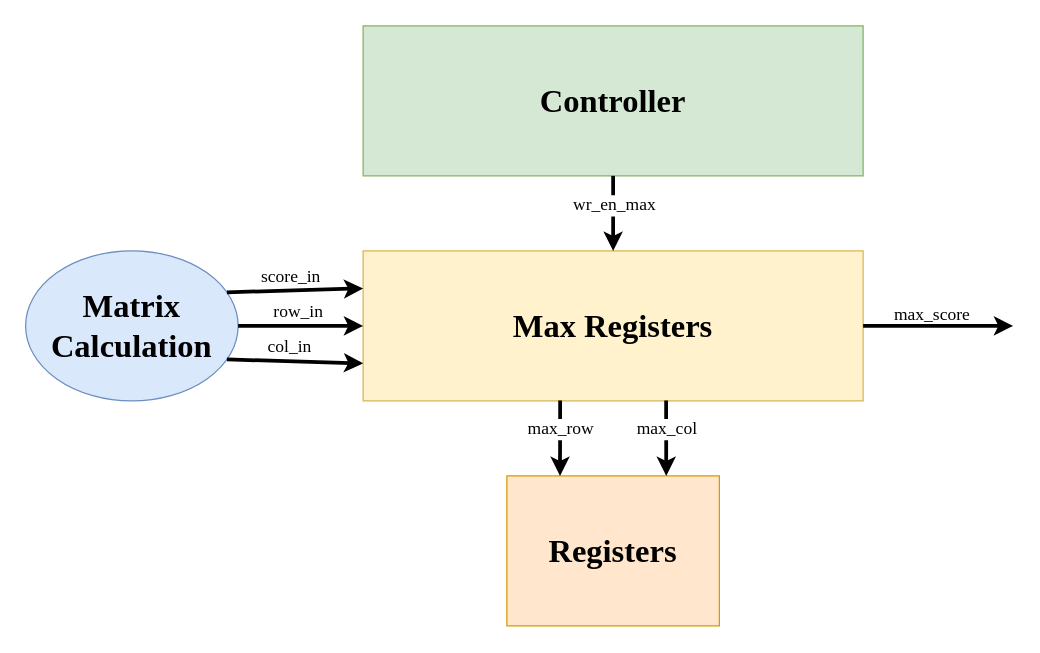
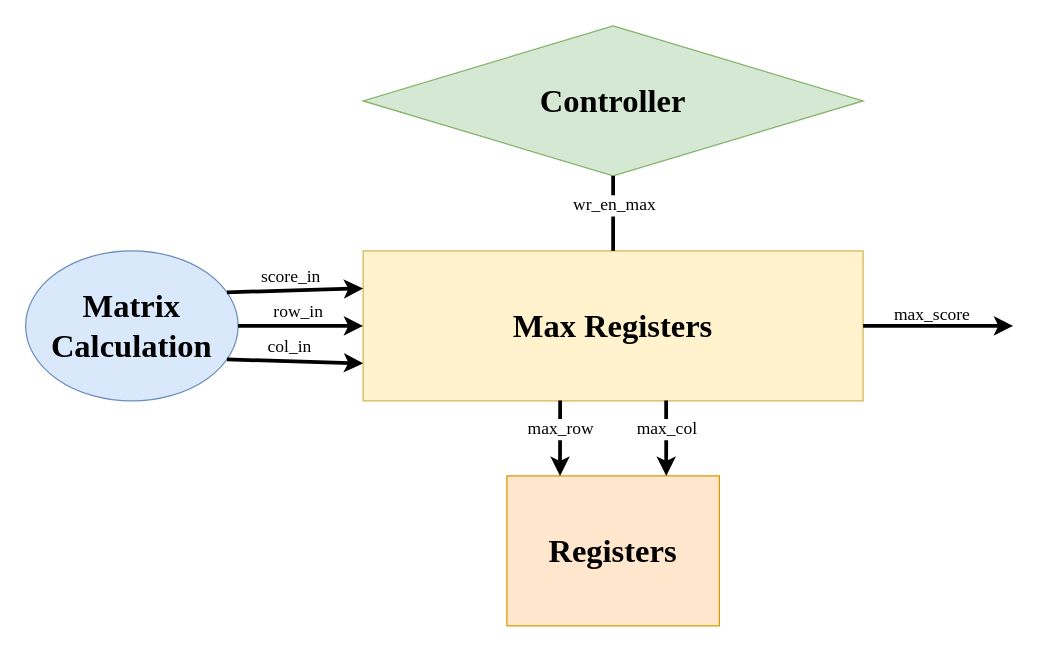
node "Controller": shape rectangle -> diamond
edge "Controller" -> "Max Registers": arrowhead classic -> none
